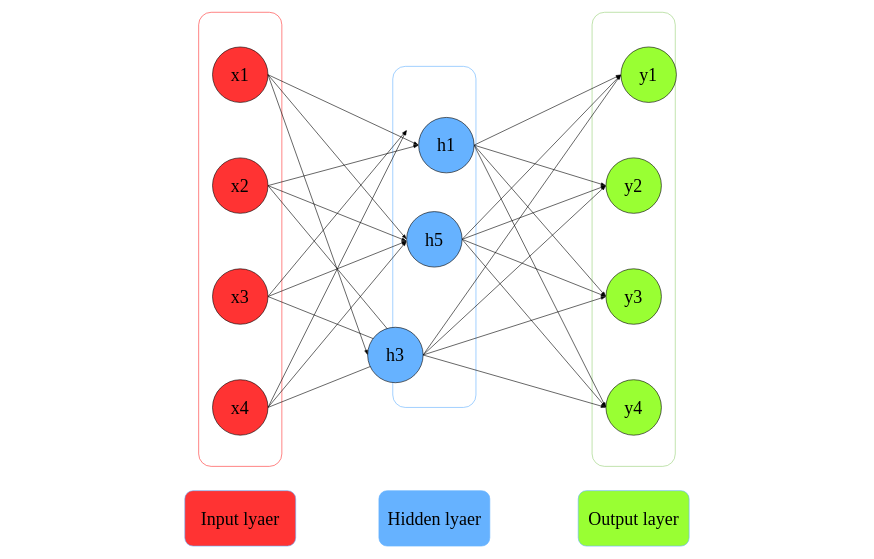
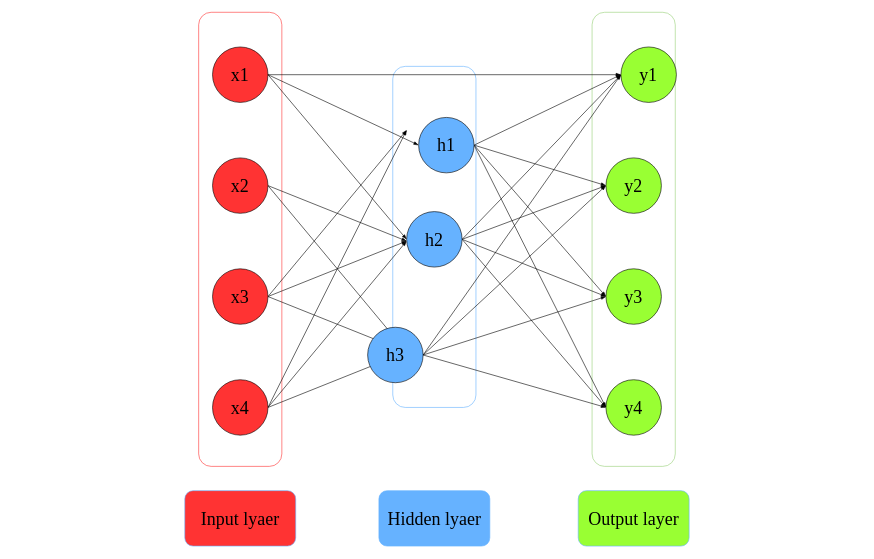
edge "x2" -> "h1": removed
edge "x1" -> "h3": now "x1" -> "y1"
node "h5": label "h5" -> "h2"
